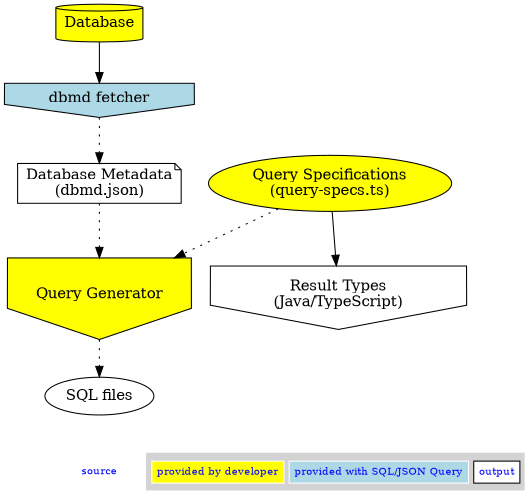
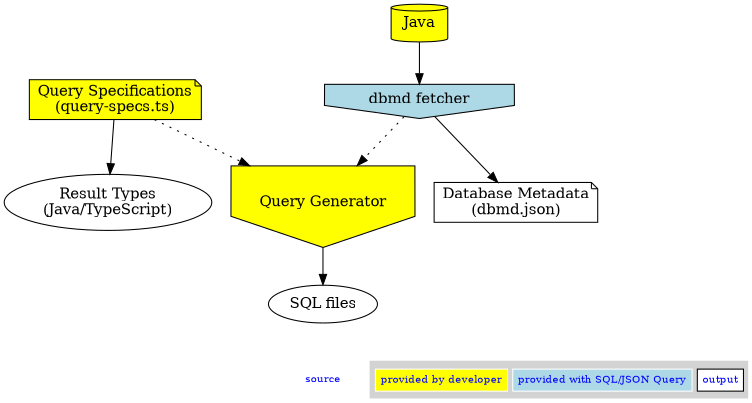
node "Database": label "Database" -> "Java"
edge "dbmd fetcher" -> "Database Metadata (dbmd.json)": style dotted -> solid
node "Query Specifications (query-specs.ts)": shape ellipse -> note
edge "Database Metadata (dbmd.json)" -> "Query Generator": now "dbmd fetcher" -> "Query Generator"
node "Result Types (Java/TypeScript)": shape invhouse -> ellipse
edge "Query Generator" -> "SQL files": style dotted -> solid
